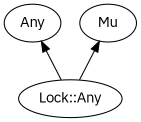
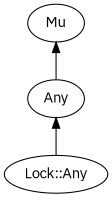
edge "Lock::Any" -> "Mu": now "Any" -> "Mu"
